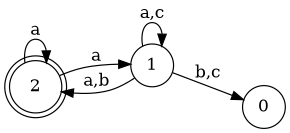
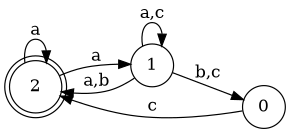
edge "0" -> "2": added, label "c"
